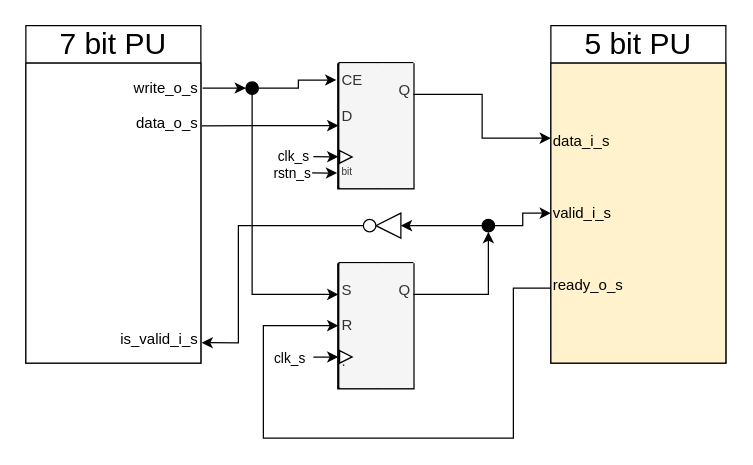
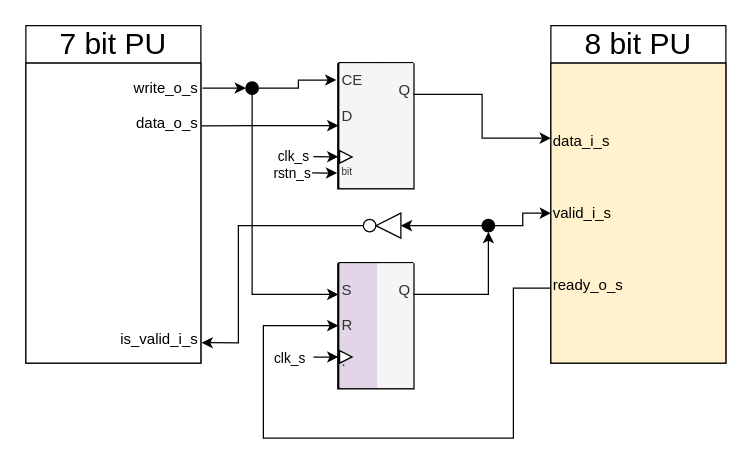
node "5 bit PU": label "5 bit PU" -> "8 bit PU"
node "S R .": fillcolor #f5f5f5 -> #e1d5e7
